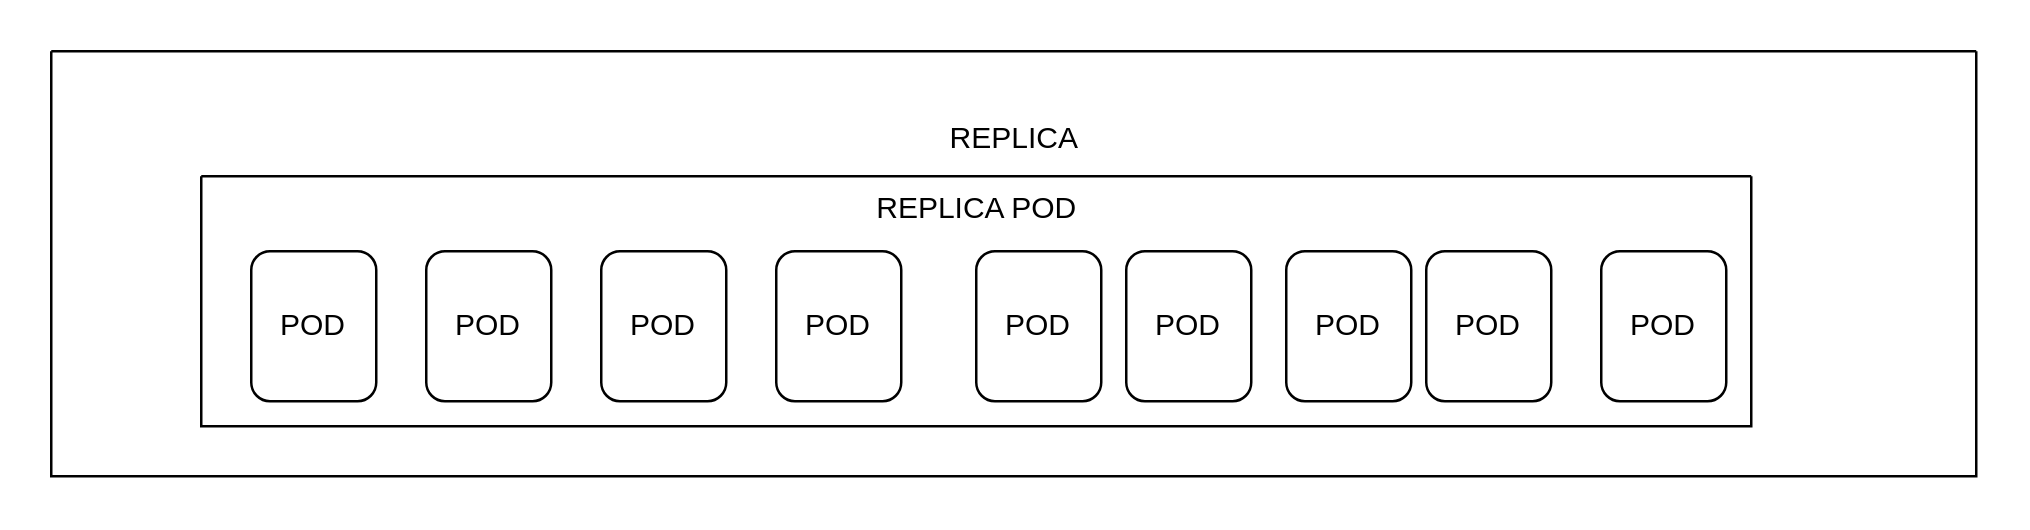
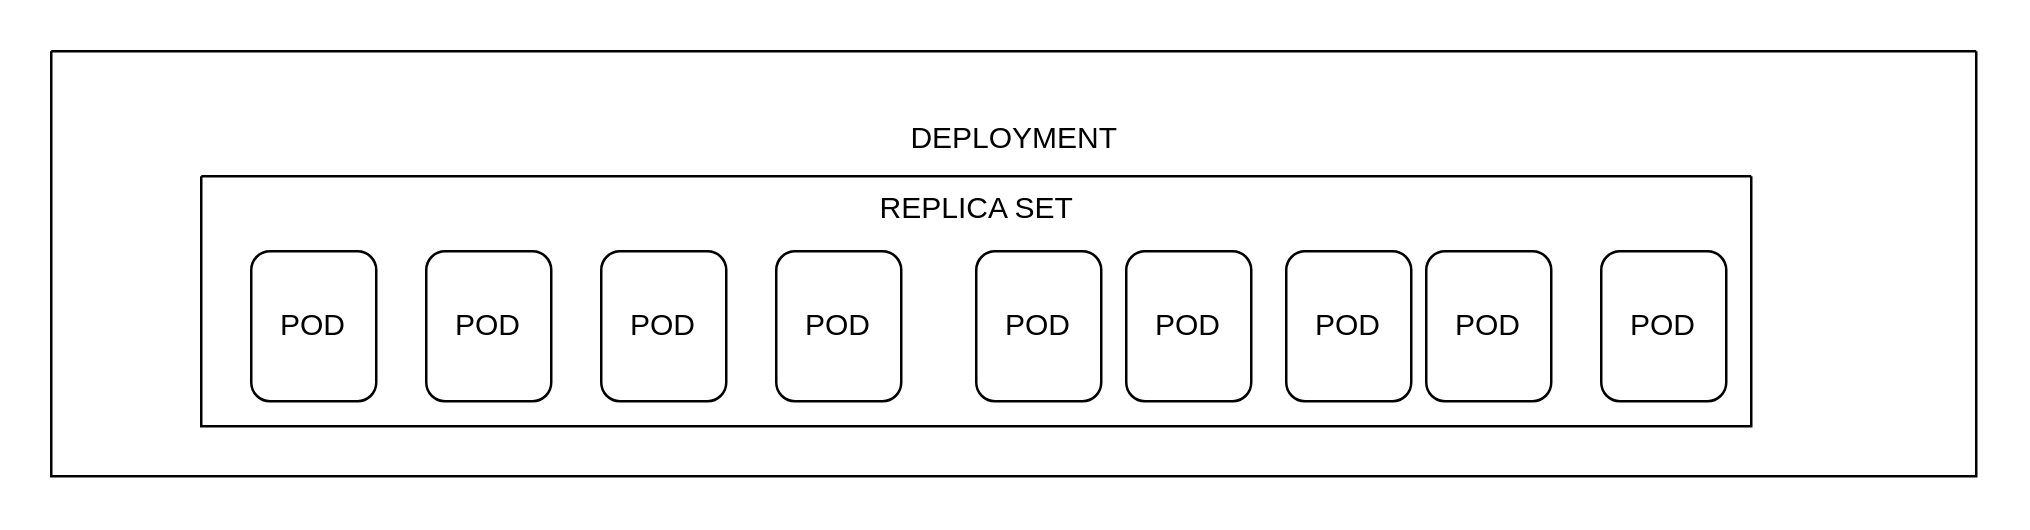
node "REPLICA": label "REPLICA" -> "DEPLOYMENT"
node "REPLICA POD": label "REPLICA POD" -> "REPLICA SET"
